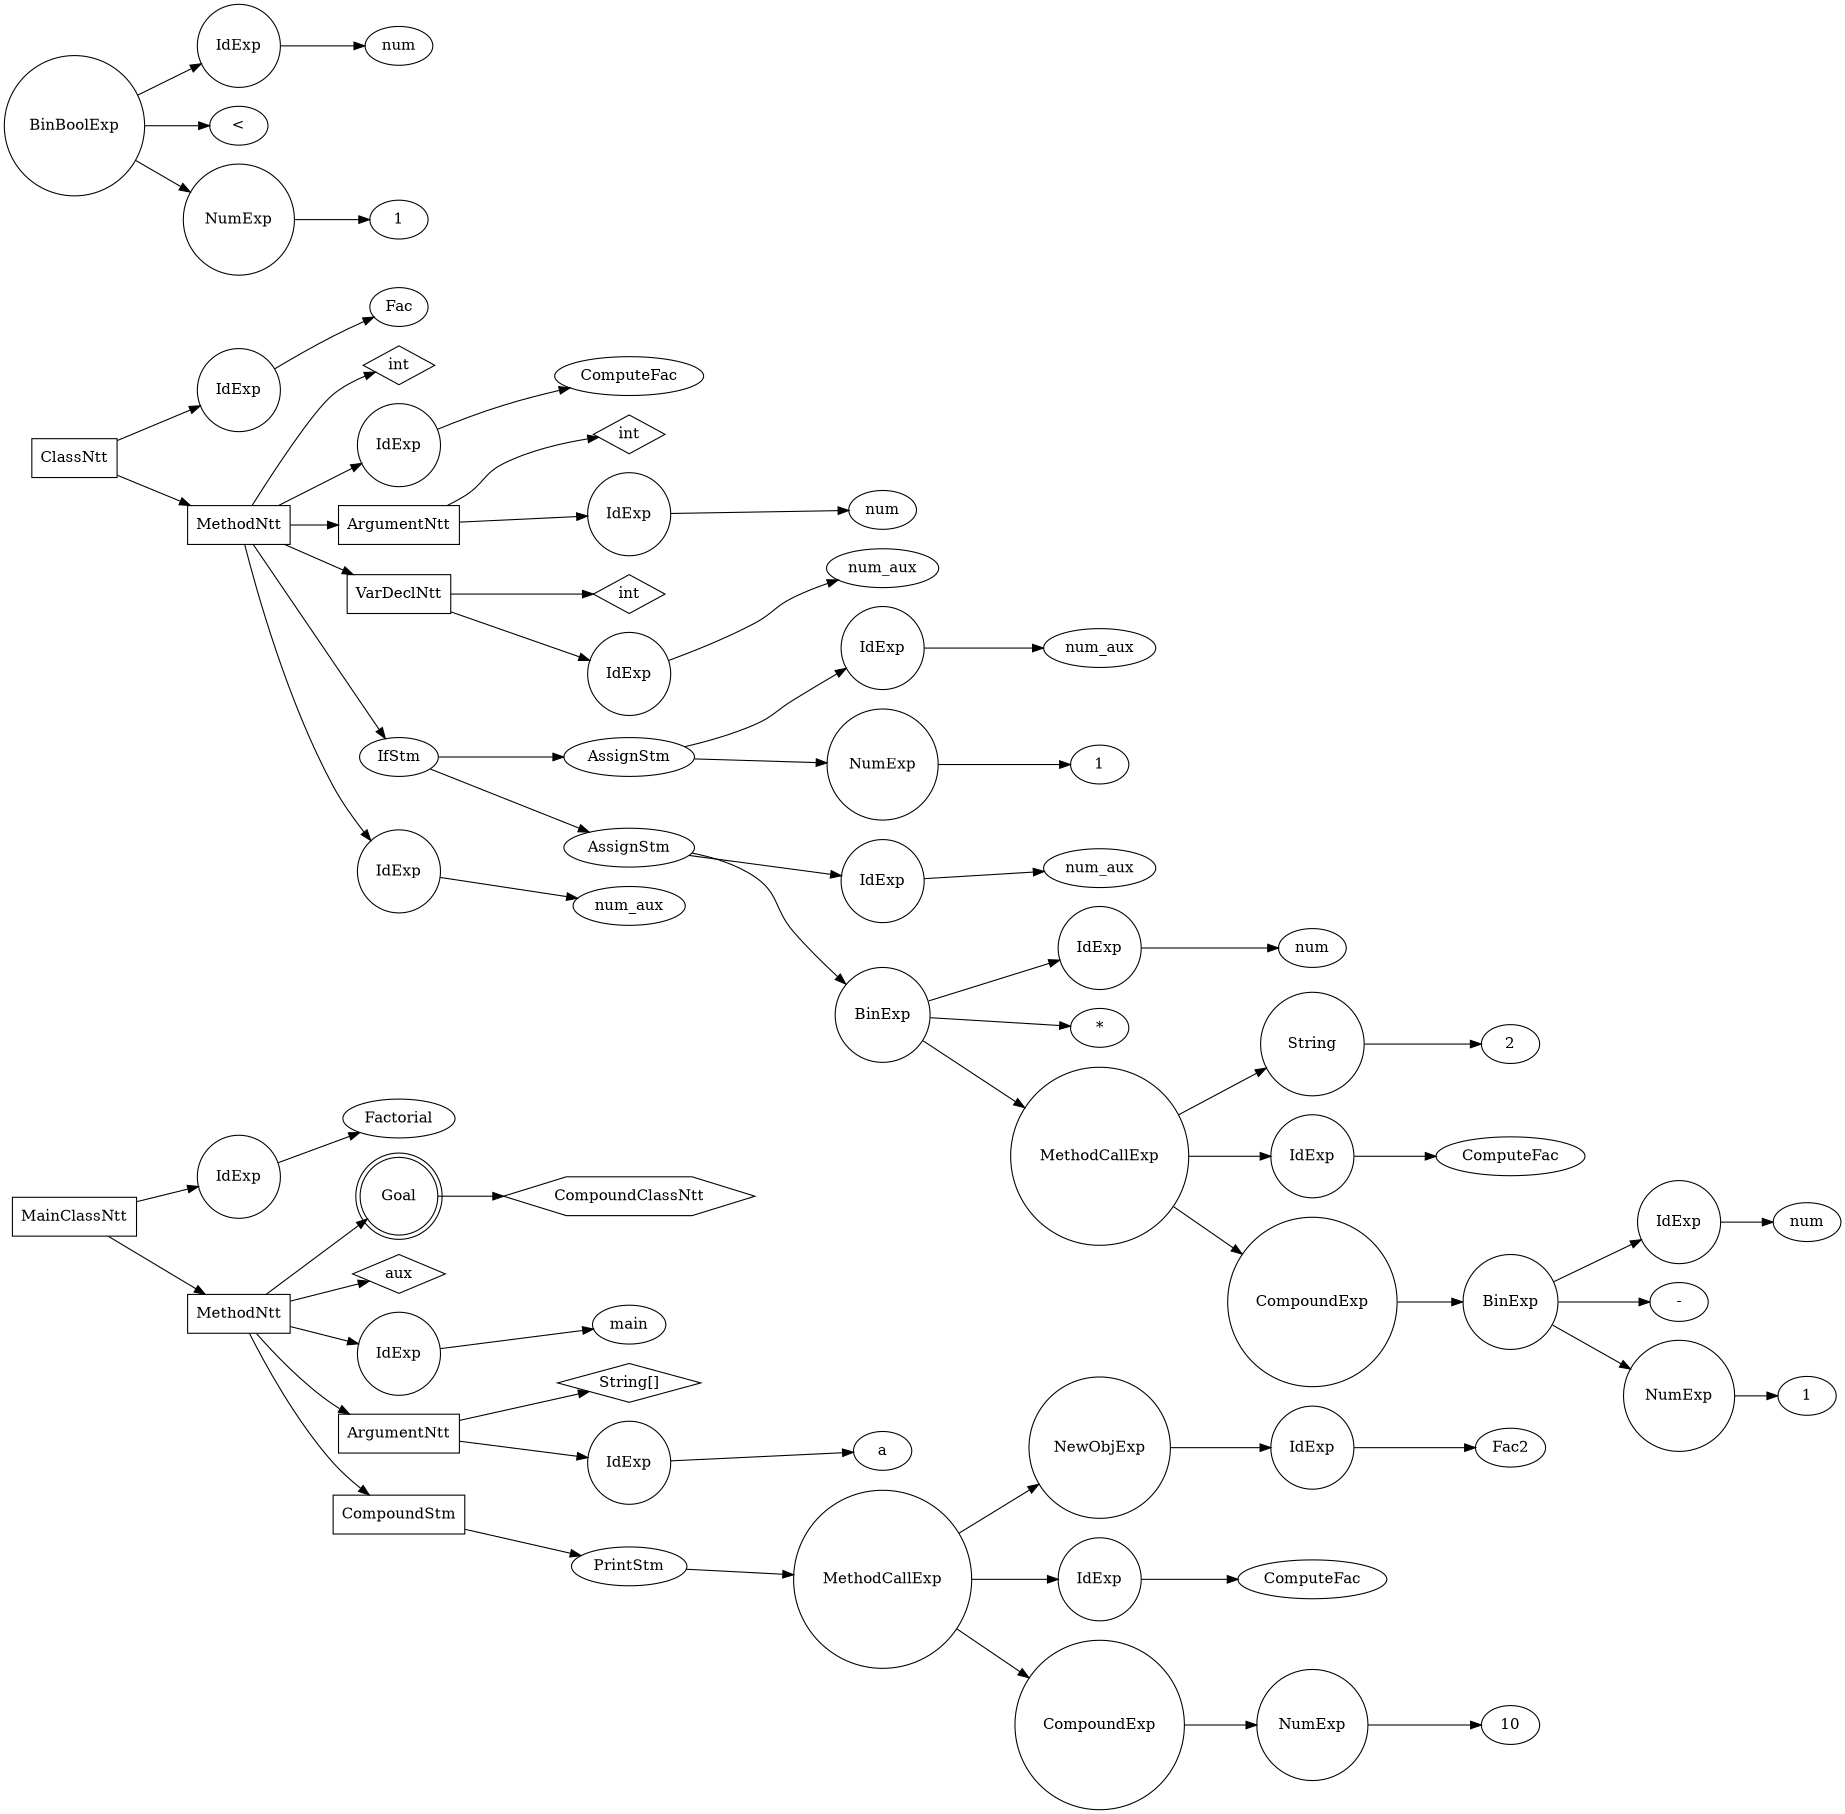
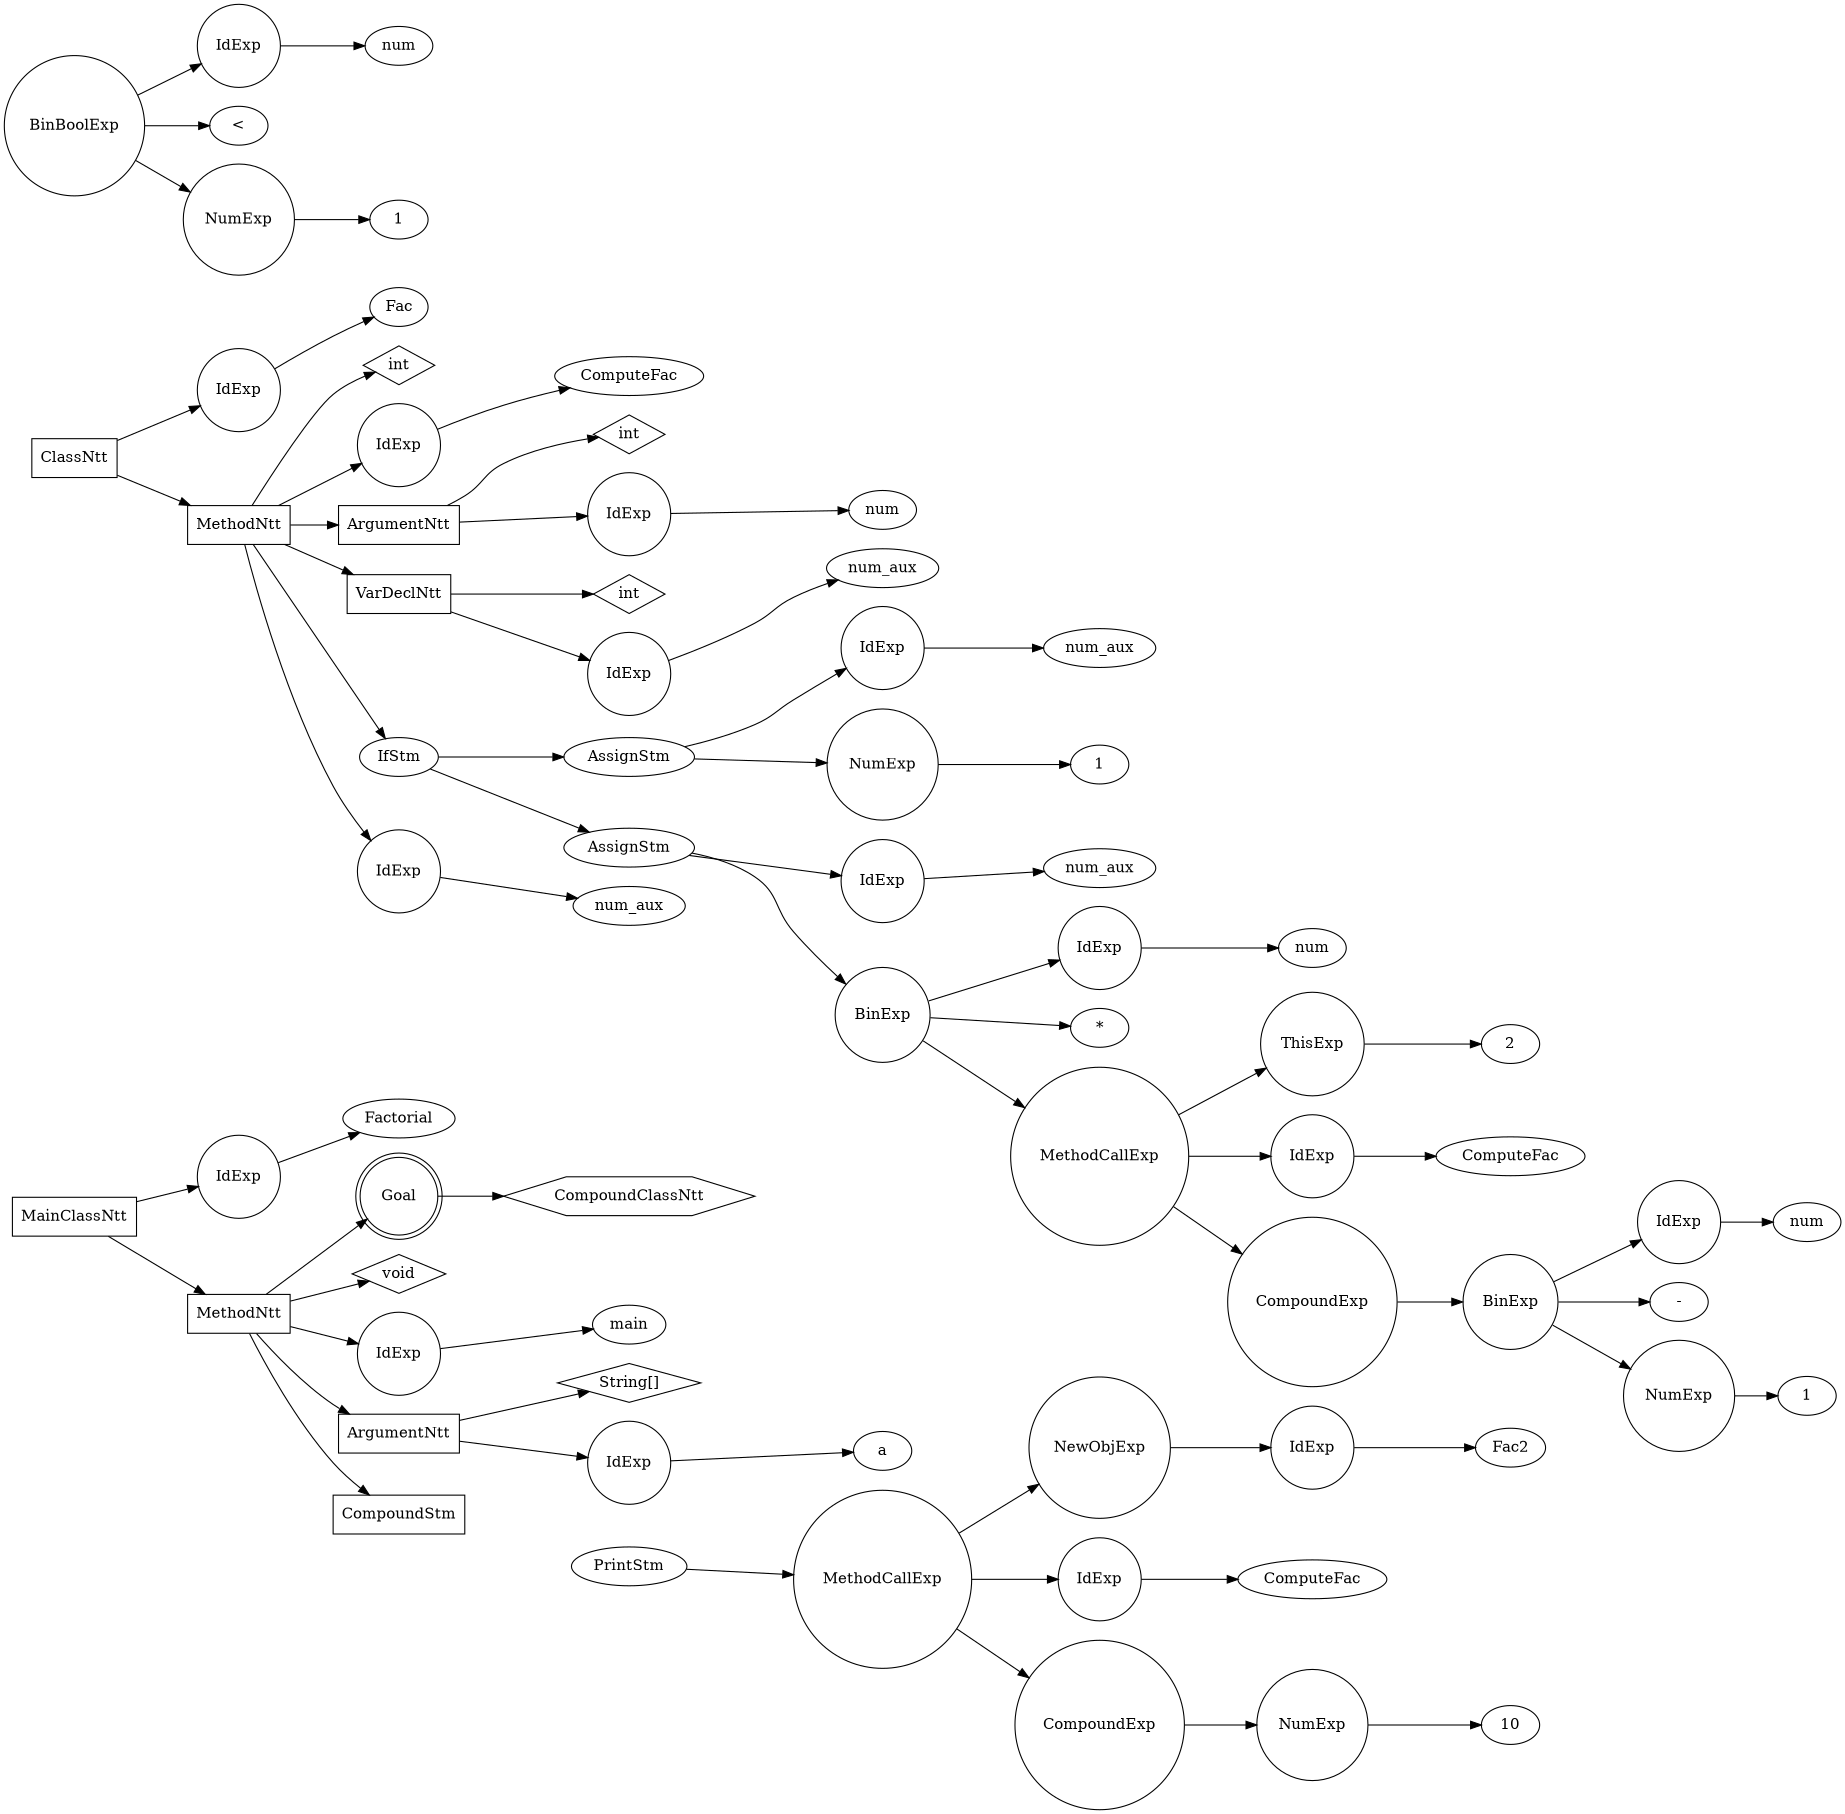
node "String": label "String" -> "ThisExp"
node "aux": label "aux" -> "void"
edge "CompoundStm" -> "PrintStm": removed
